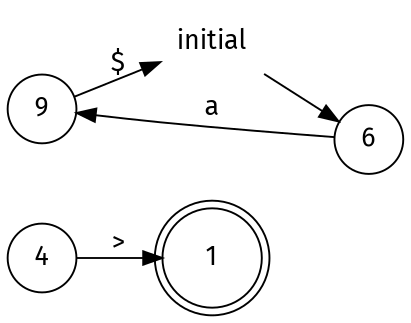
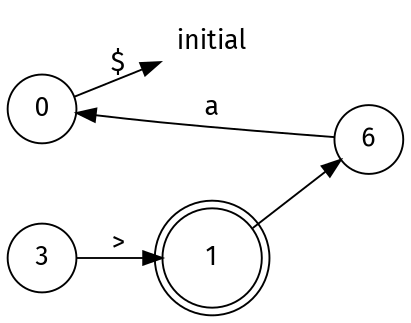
edge "initial" -> "6": now "1" -> "6"
node "9": label "9" -> "0"
node "4": label "4" -> "3"
